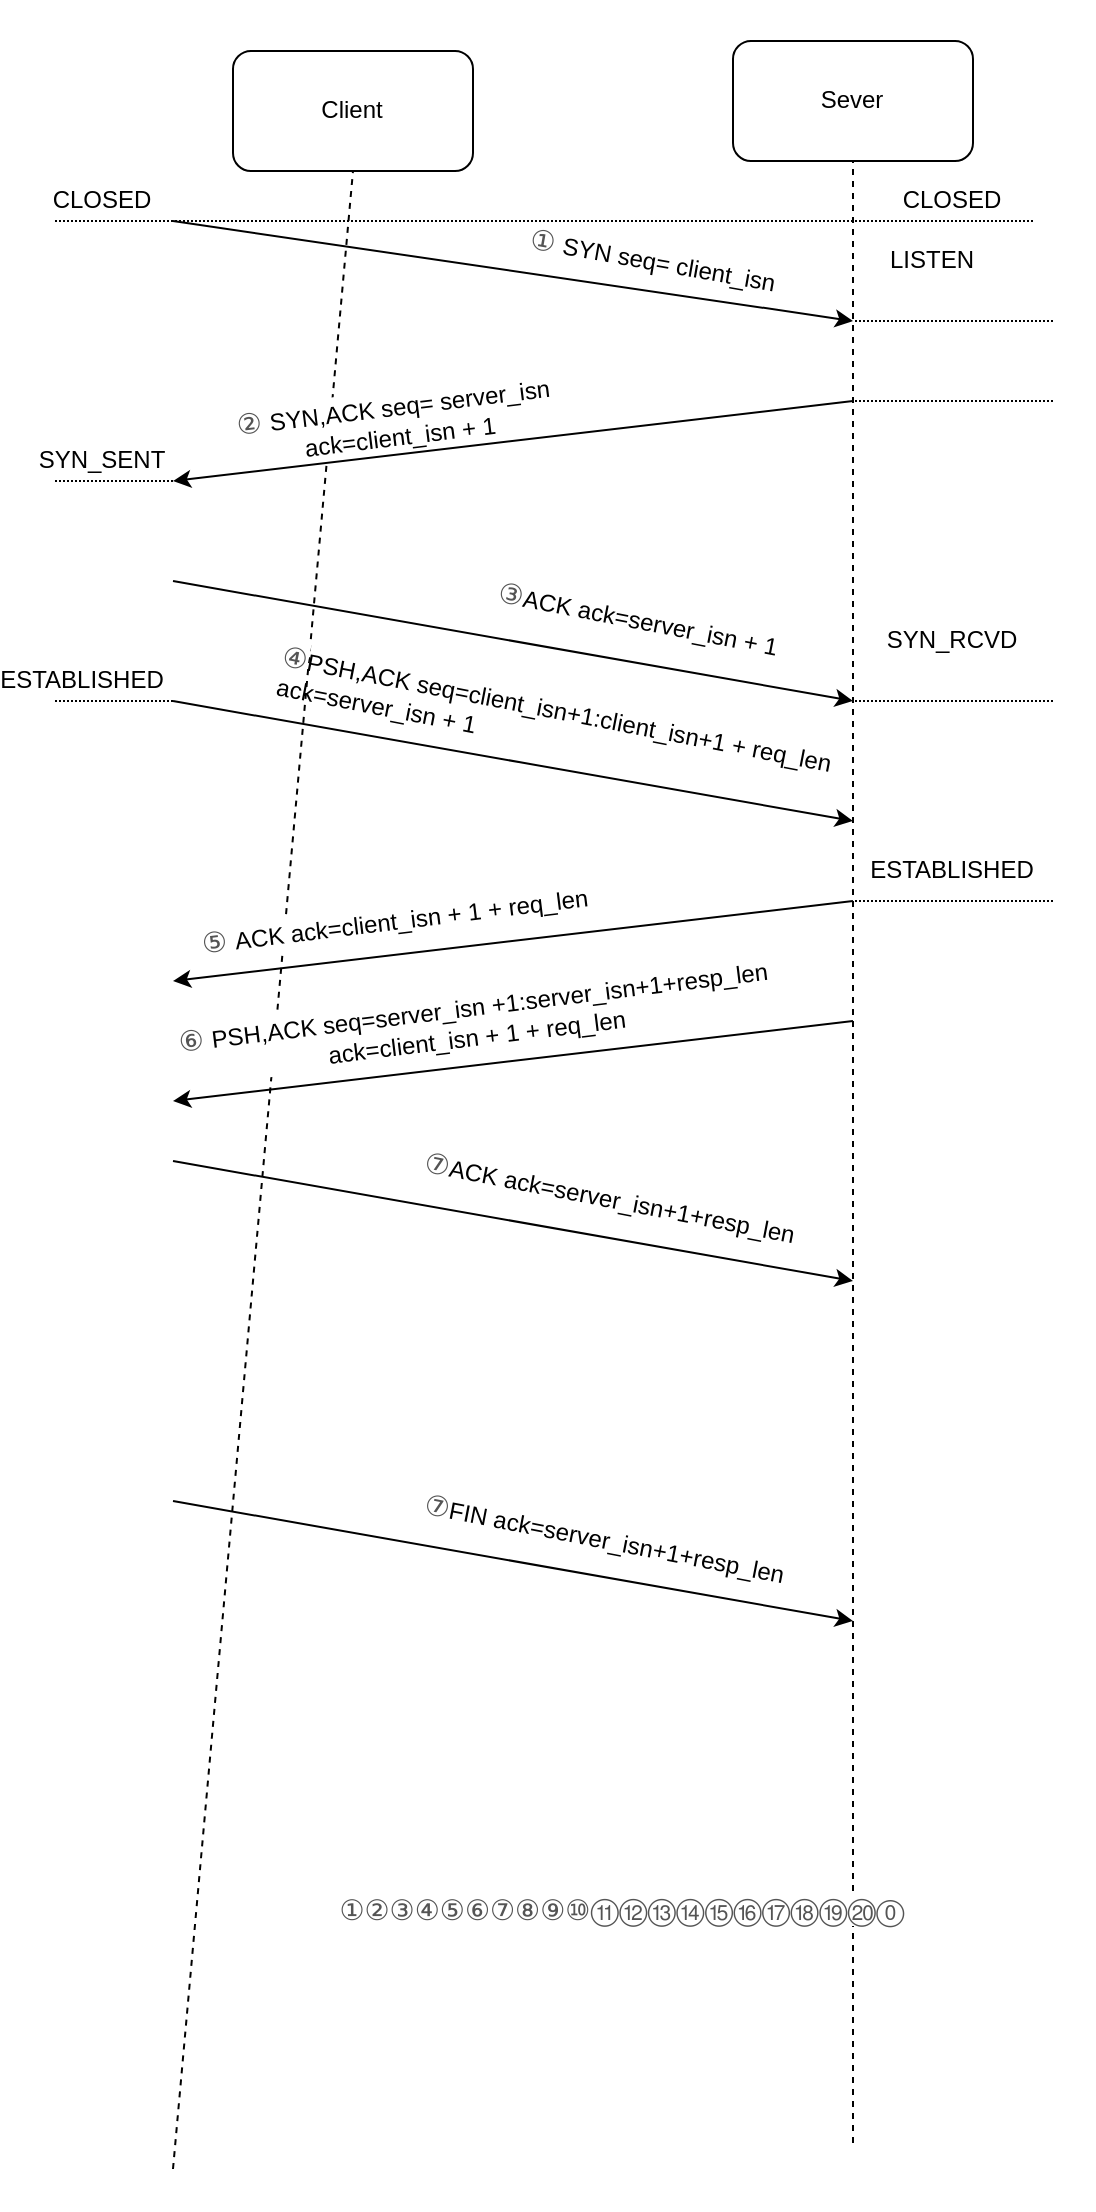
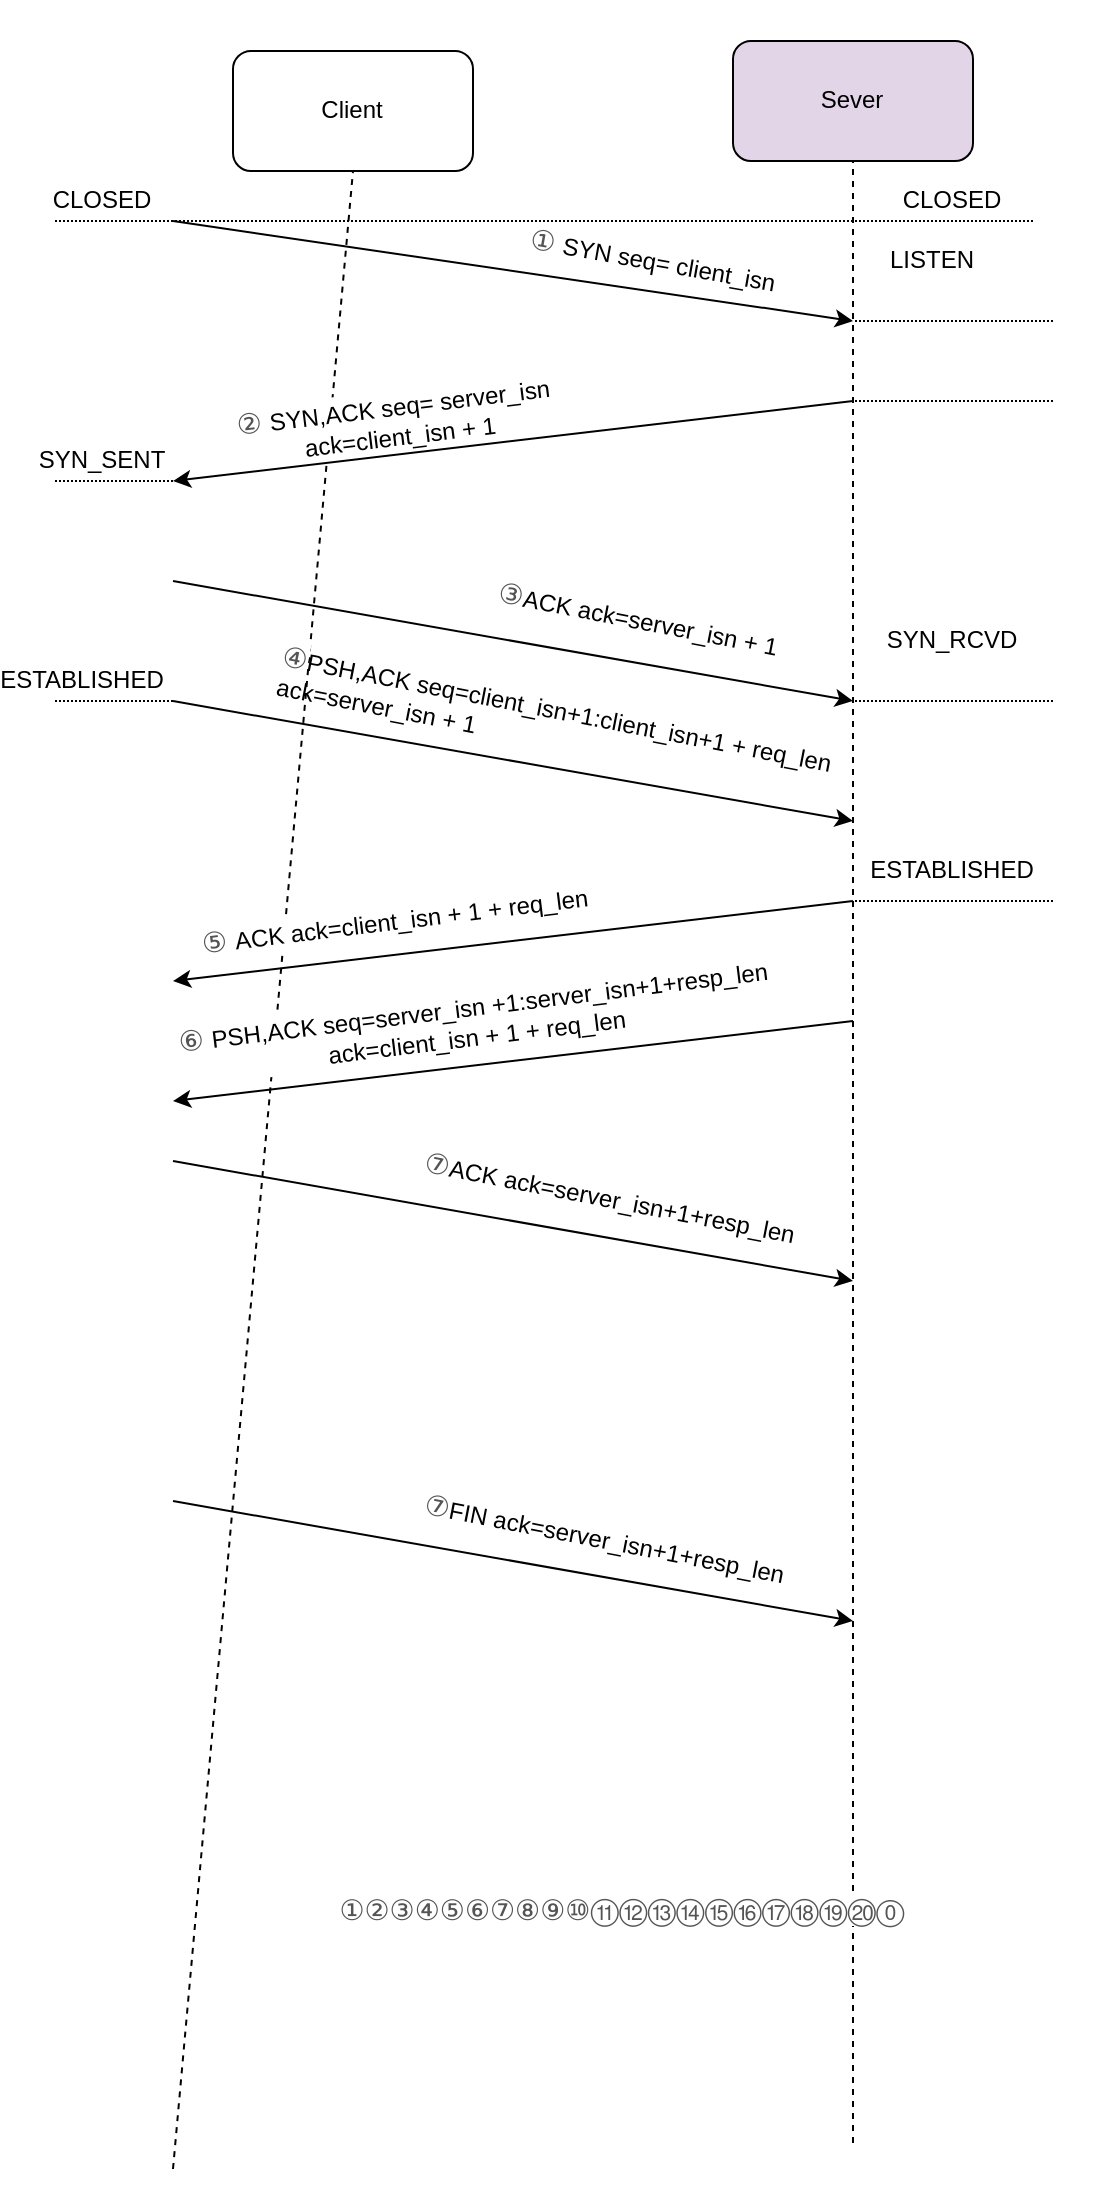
node "Sever": fillcolor #ffffff -> #e1d5e7
